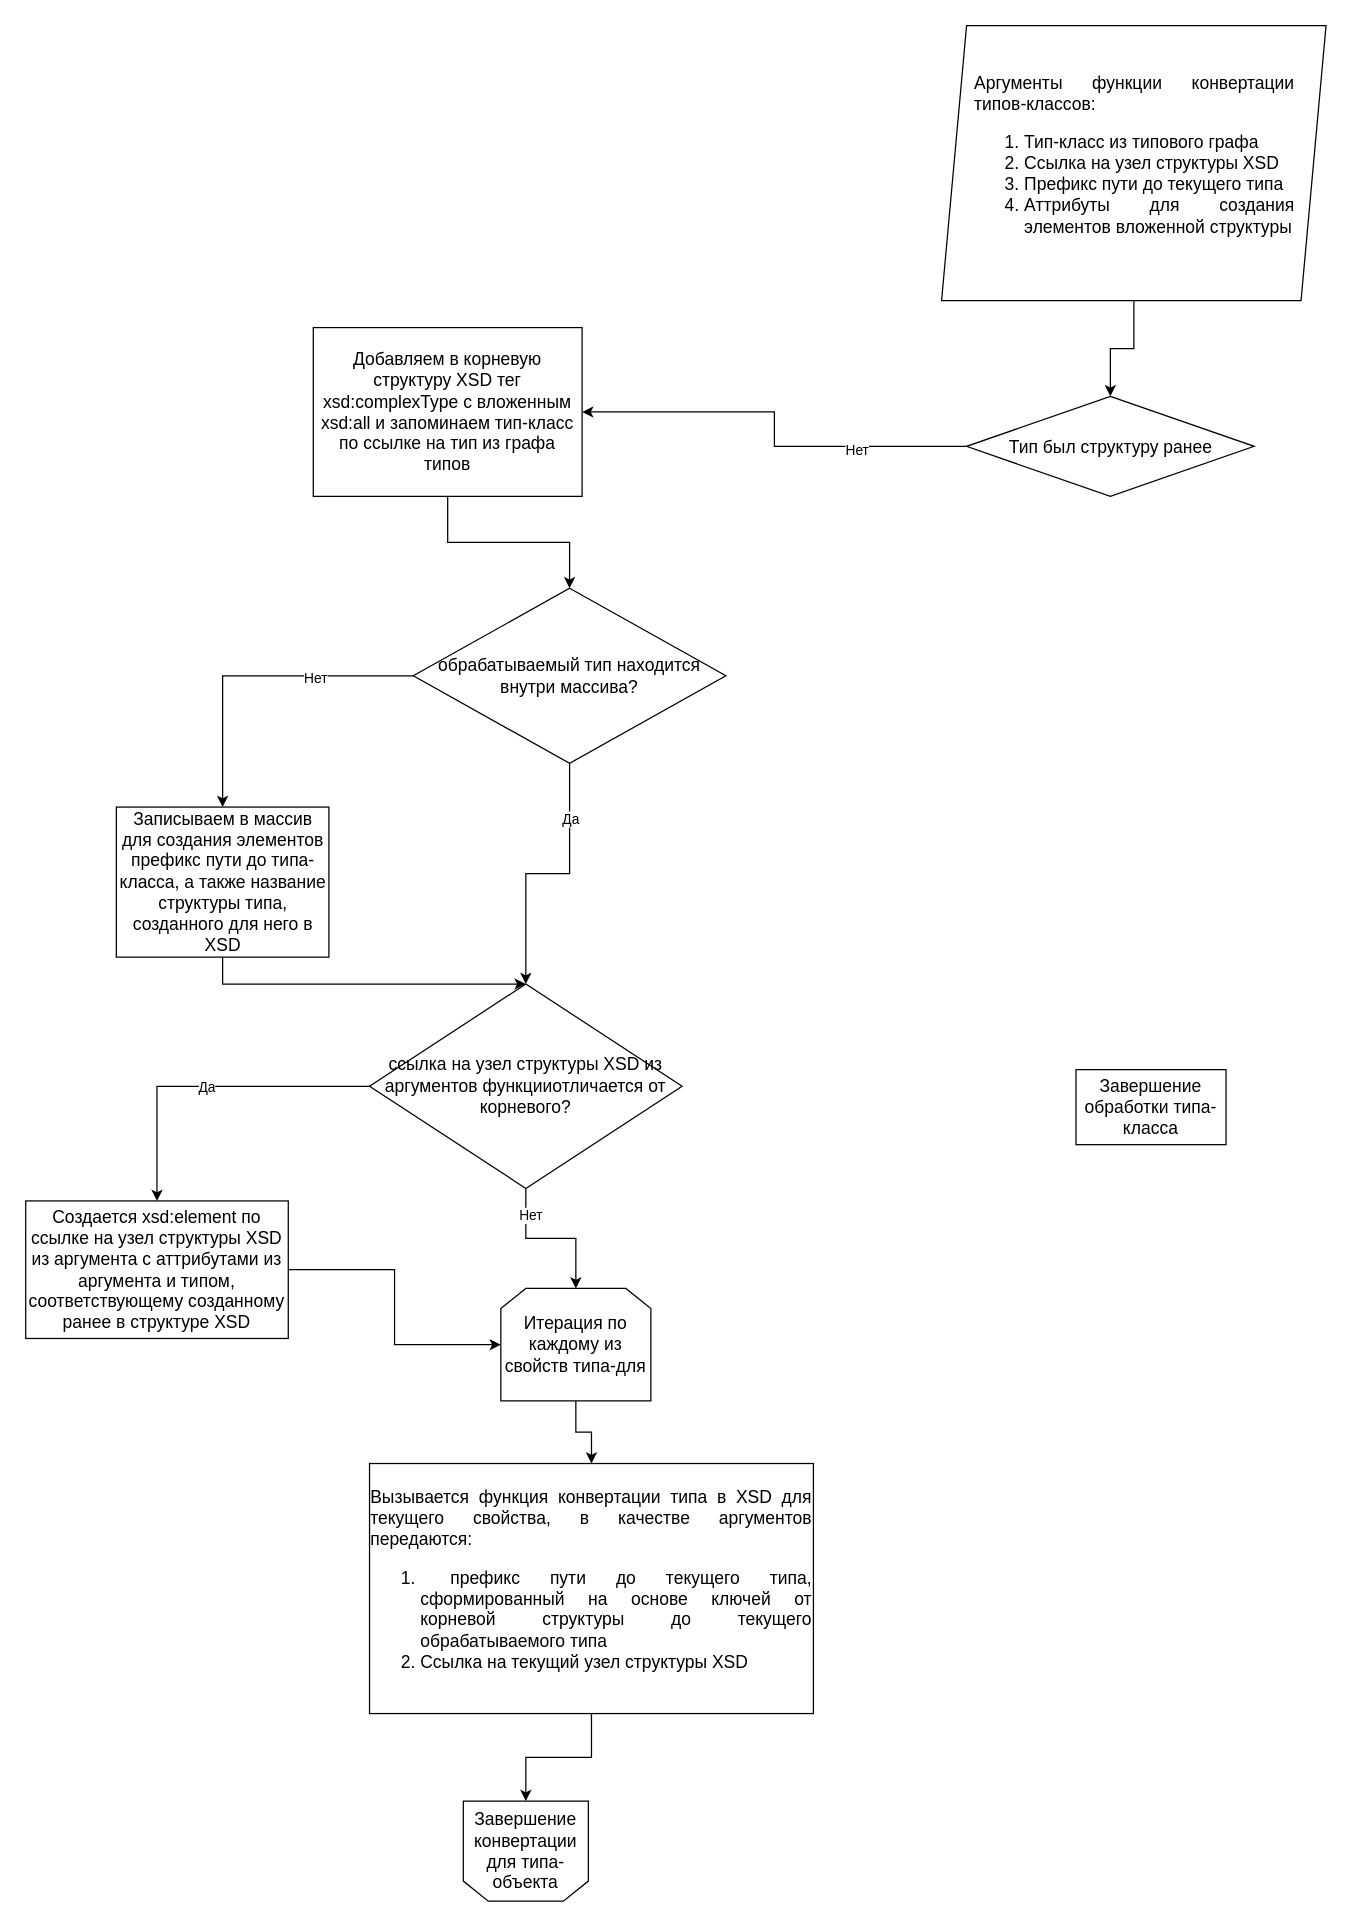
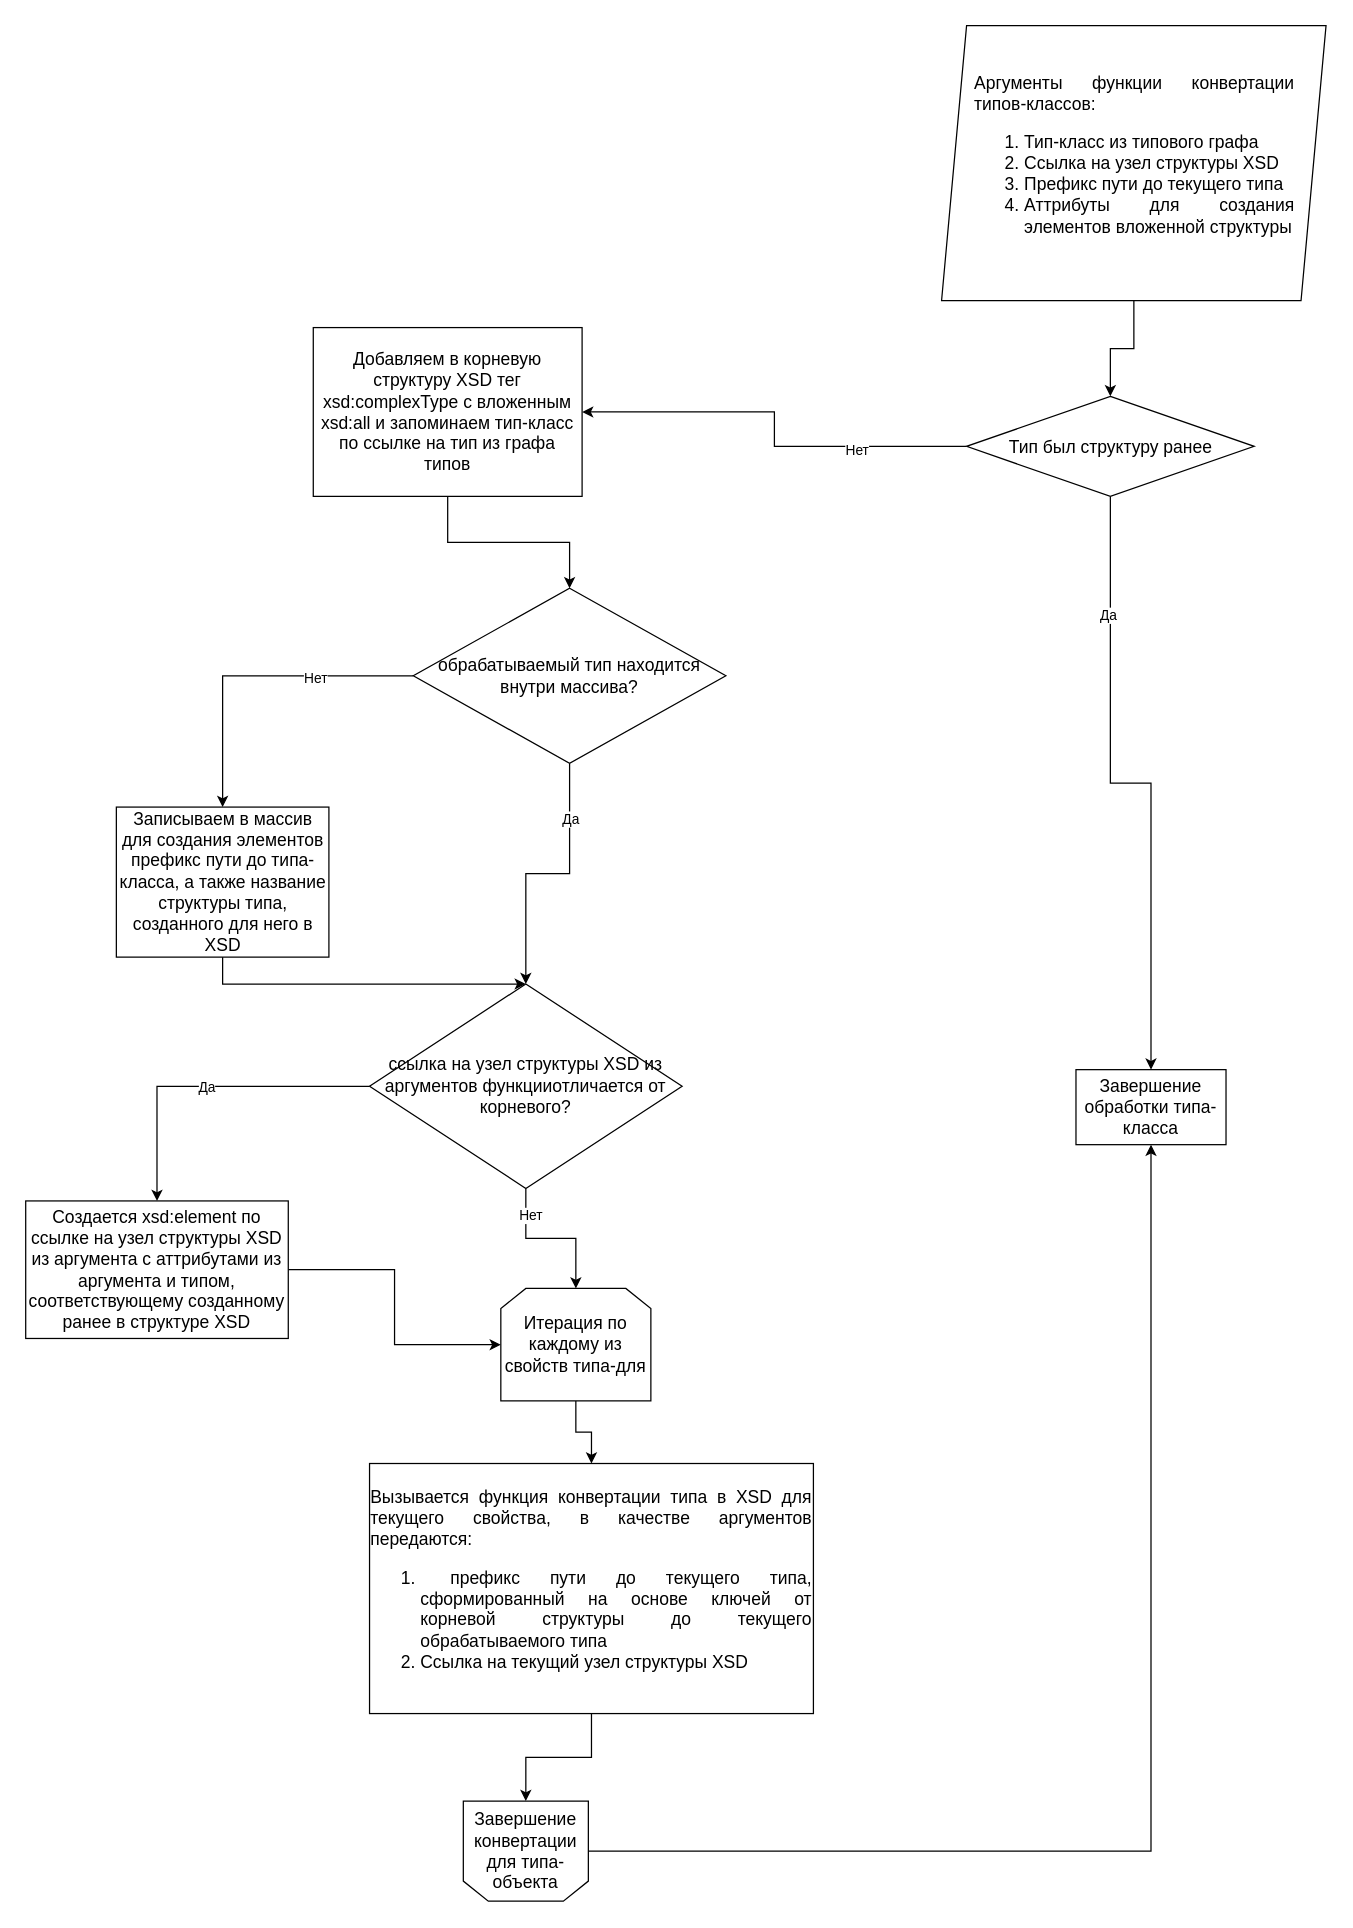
edge "Тип был структуру ранее" -> "Завершение обработки типа-класса": added, label "Да"
edge "Завершение конвертации для типа-объекта" -> "Завершение обработки типа-класса": added
